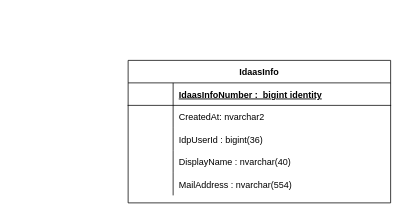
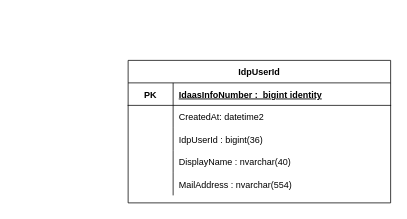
node "IdaasInfo": label "IdaasInfo" -> "IdpUserId"
node "PK": added
node "CreatedAt: nvarchar2": label "CreatedAt: nvarchar2" -> "CreatedAt: datetime2"
